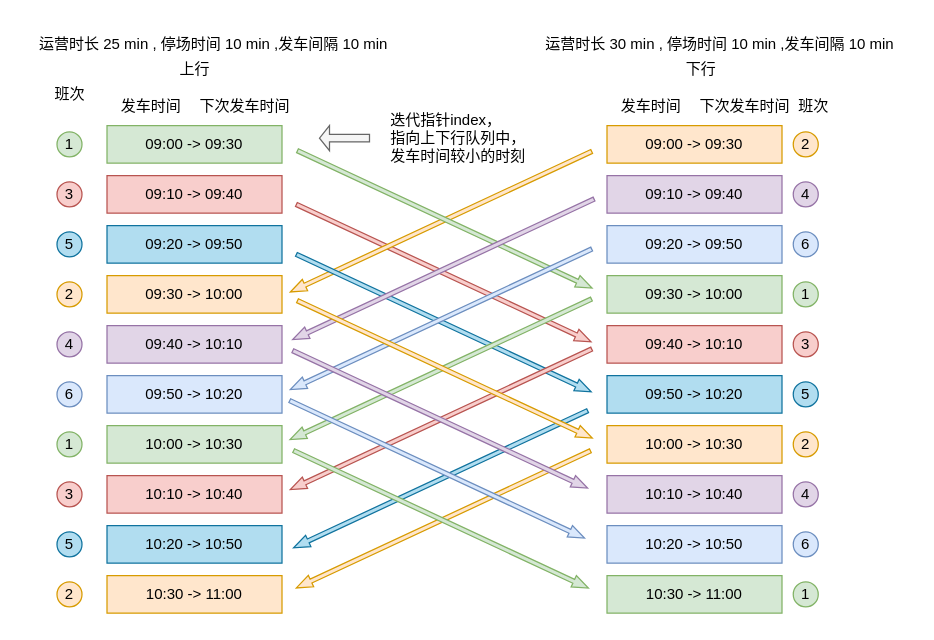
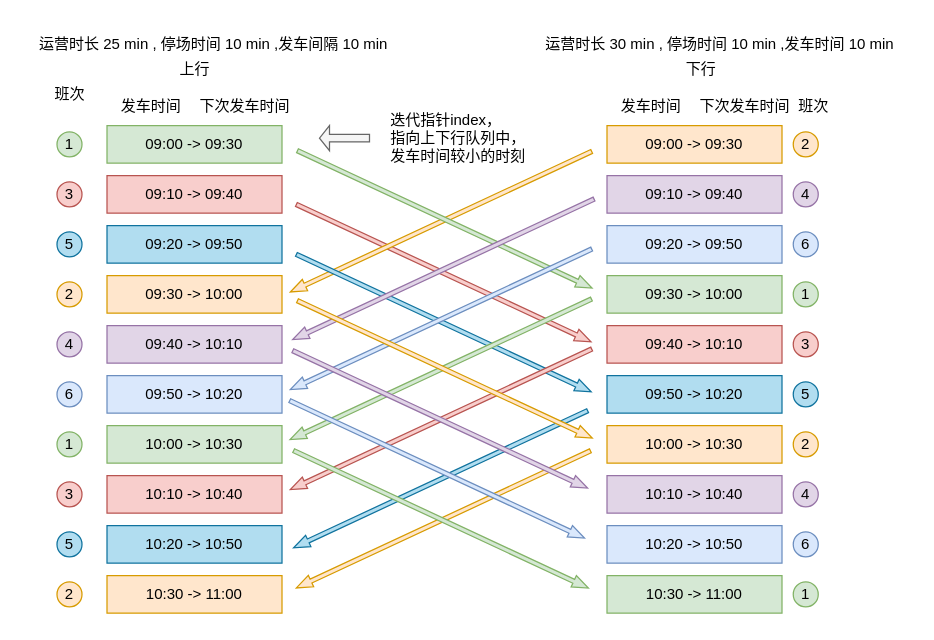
node "运营时长 30 min , 停场时间 10 min ,发车间隔 10 min": label "运营时长 30 min , 停场时间 10 min ,发车间隔 10 min" -> "运营时长 30 min , 停场时间 10 min ,发车时间 10 min"
